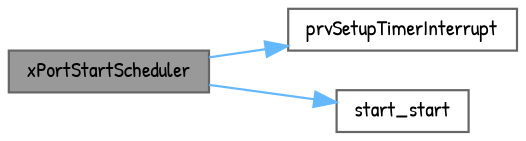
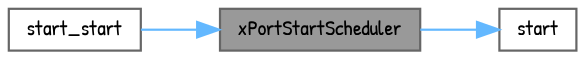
node "prvSetupTimerInterrupt": label "prvSetupTimerInterrupt" -> "start"
edge "xPortStartScheduler" -> "start_start": reversed
